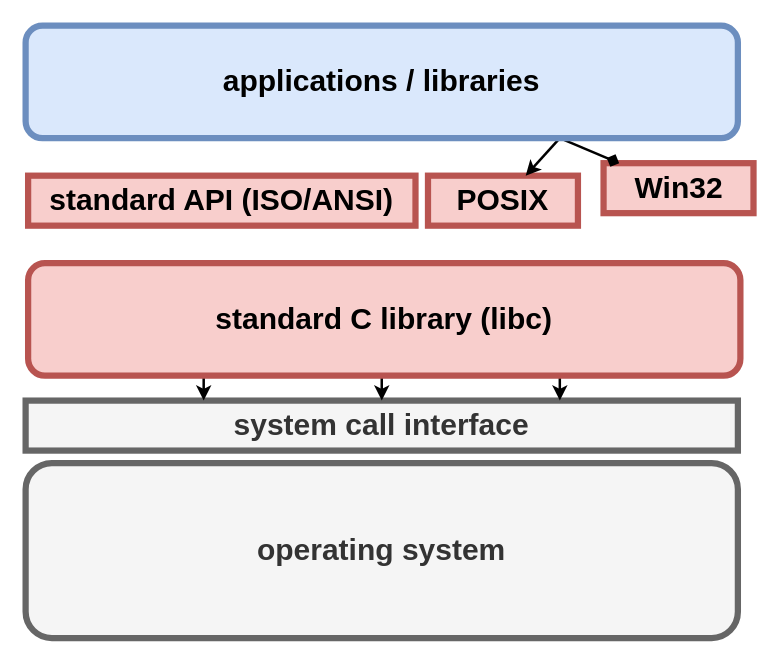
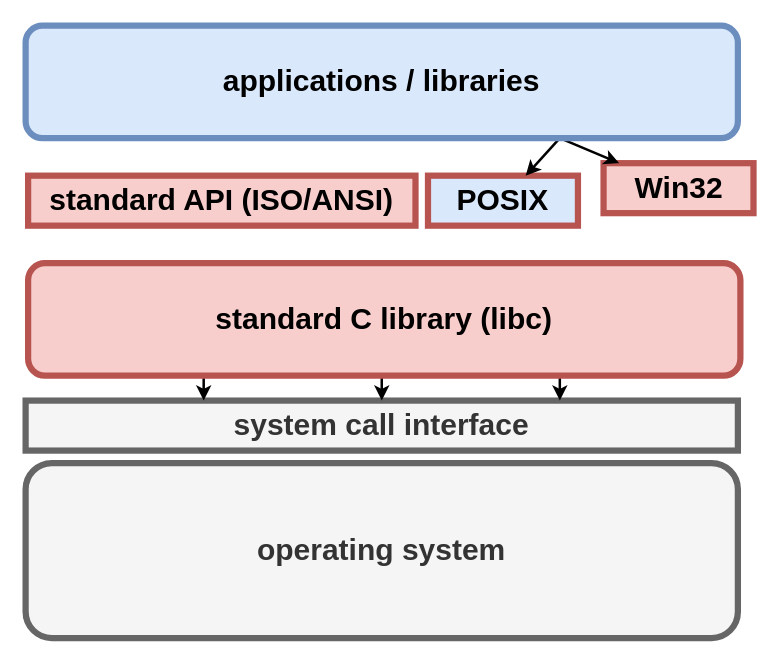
edge "applications / libraries" -> "Win32": arrowhead diamond -> classic
node "POSIX": fillcolor #f8cecc -> #dae8fc
